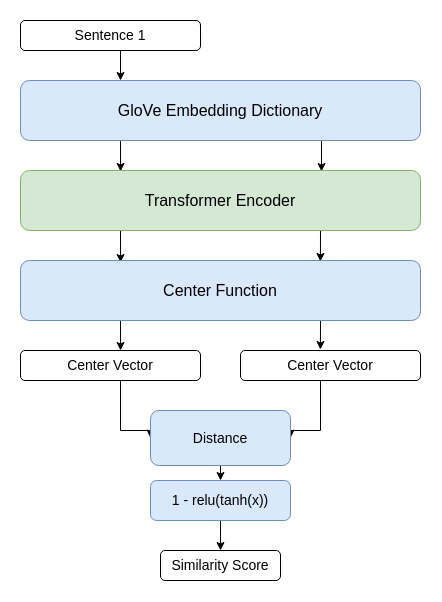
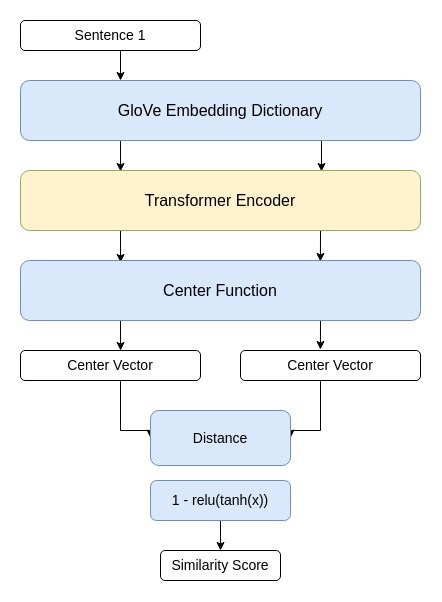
node "Transformer Encoder": fillcolor #d5e8d4 -> #fff2cc
edge "Distance" -> "1 - relu(tanh(x))": removed
